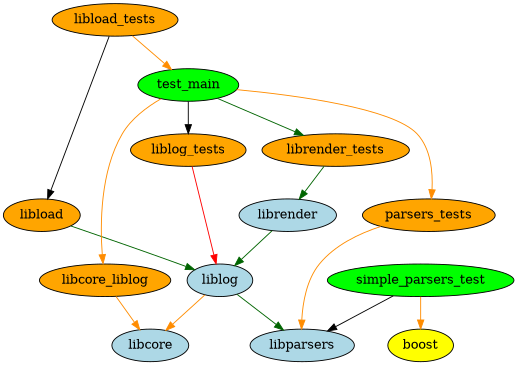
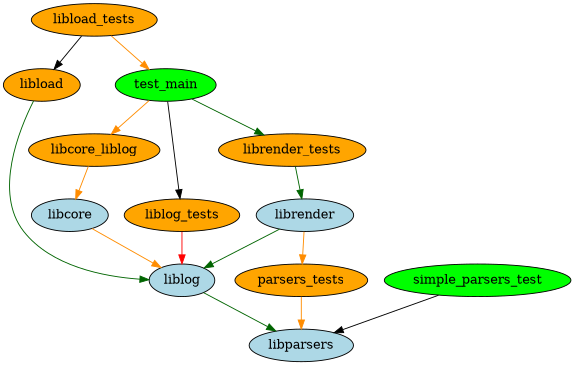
edge "test_main" -> "parsers_tests": now "librender" -> "parsers_tests"
edge "liblog" -> "libcore": reversed
node "boost": removed
